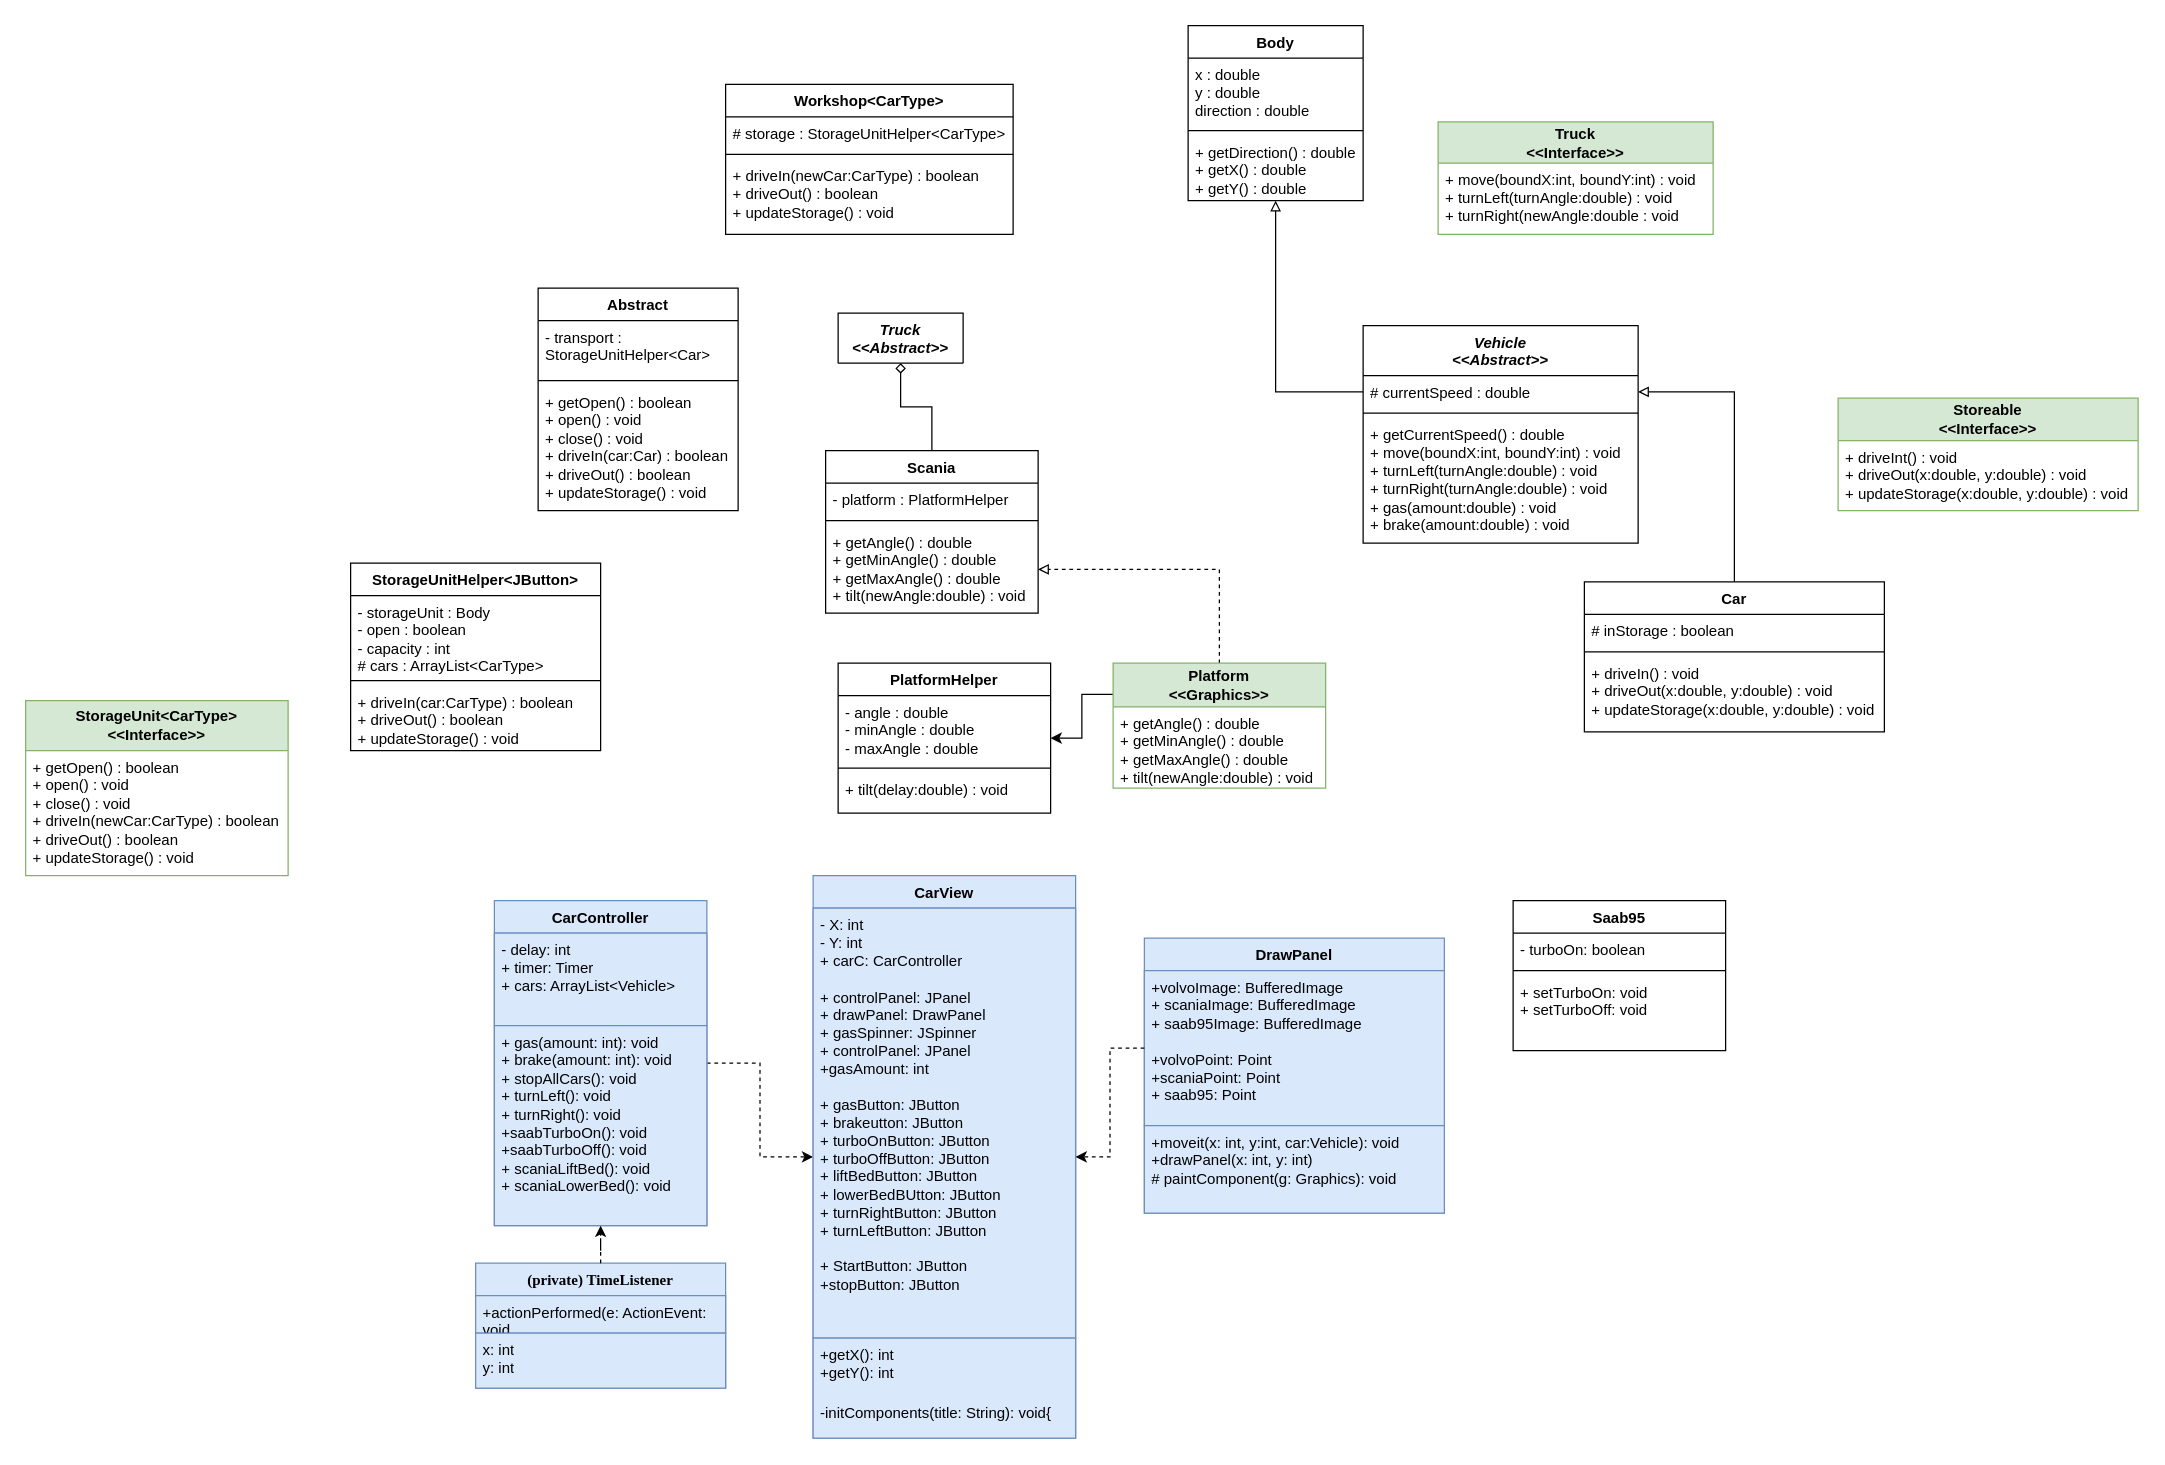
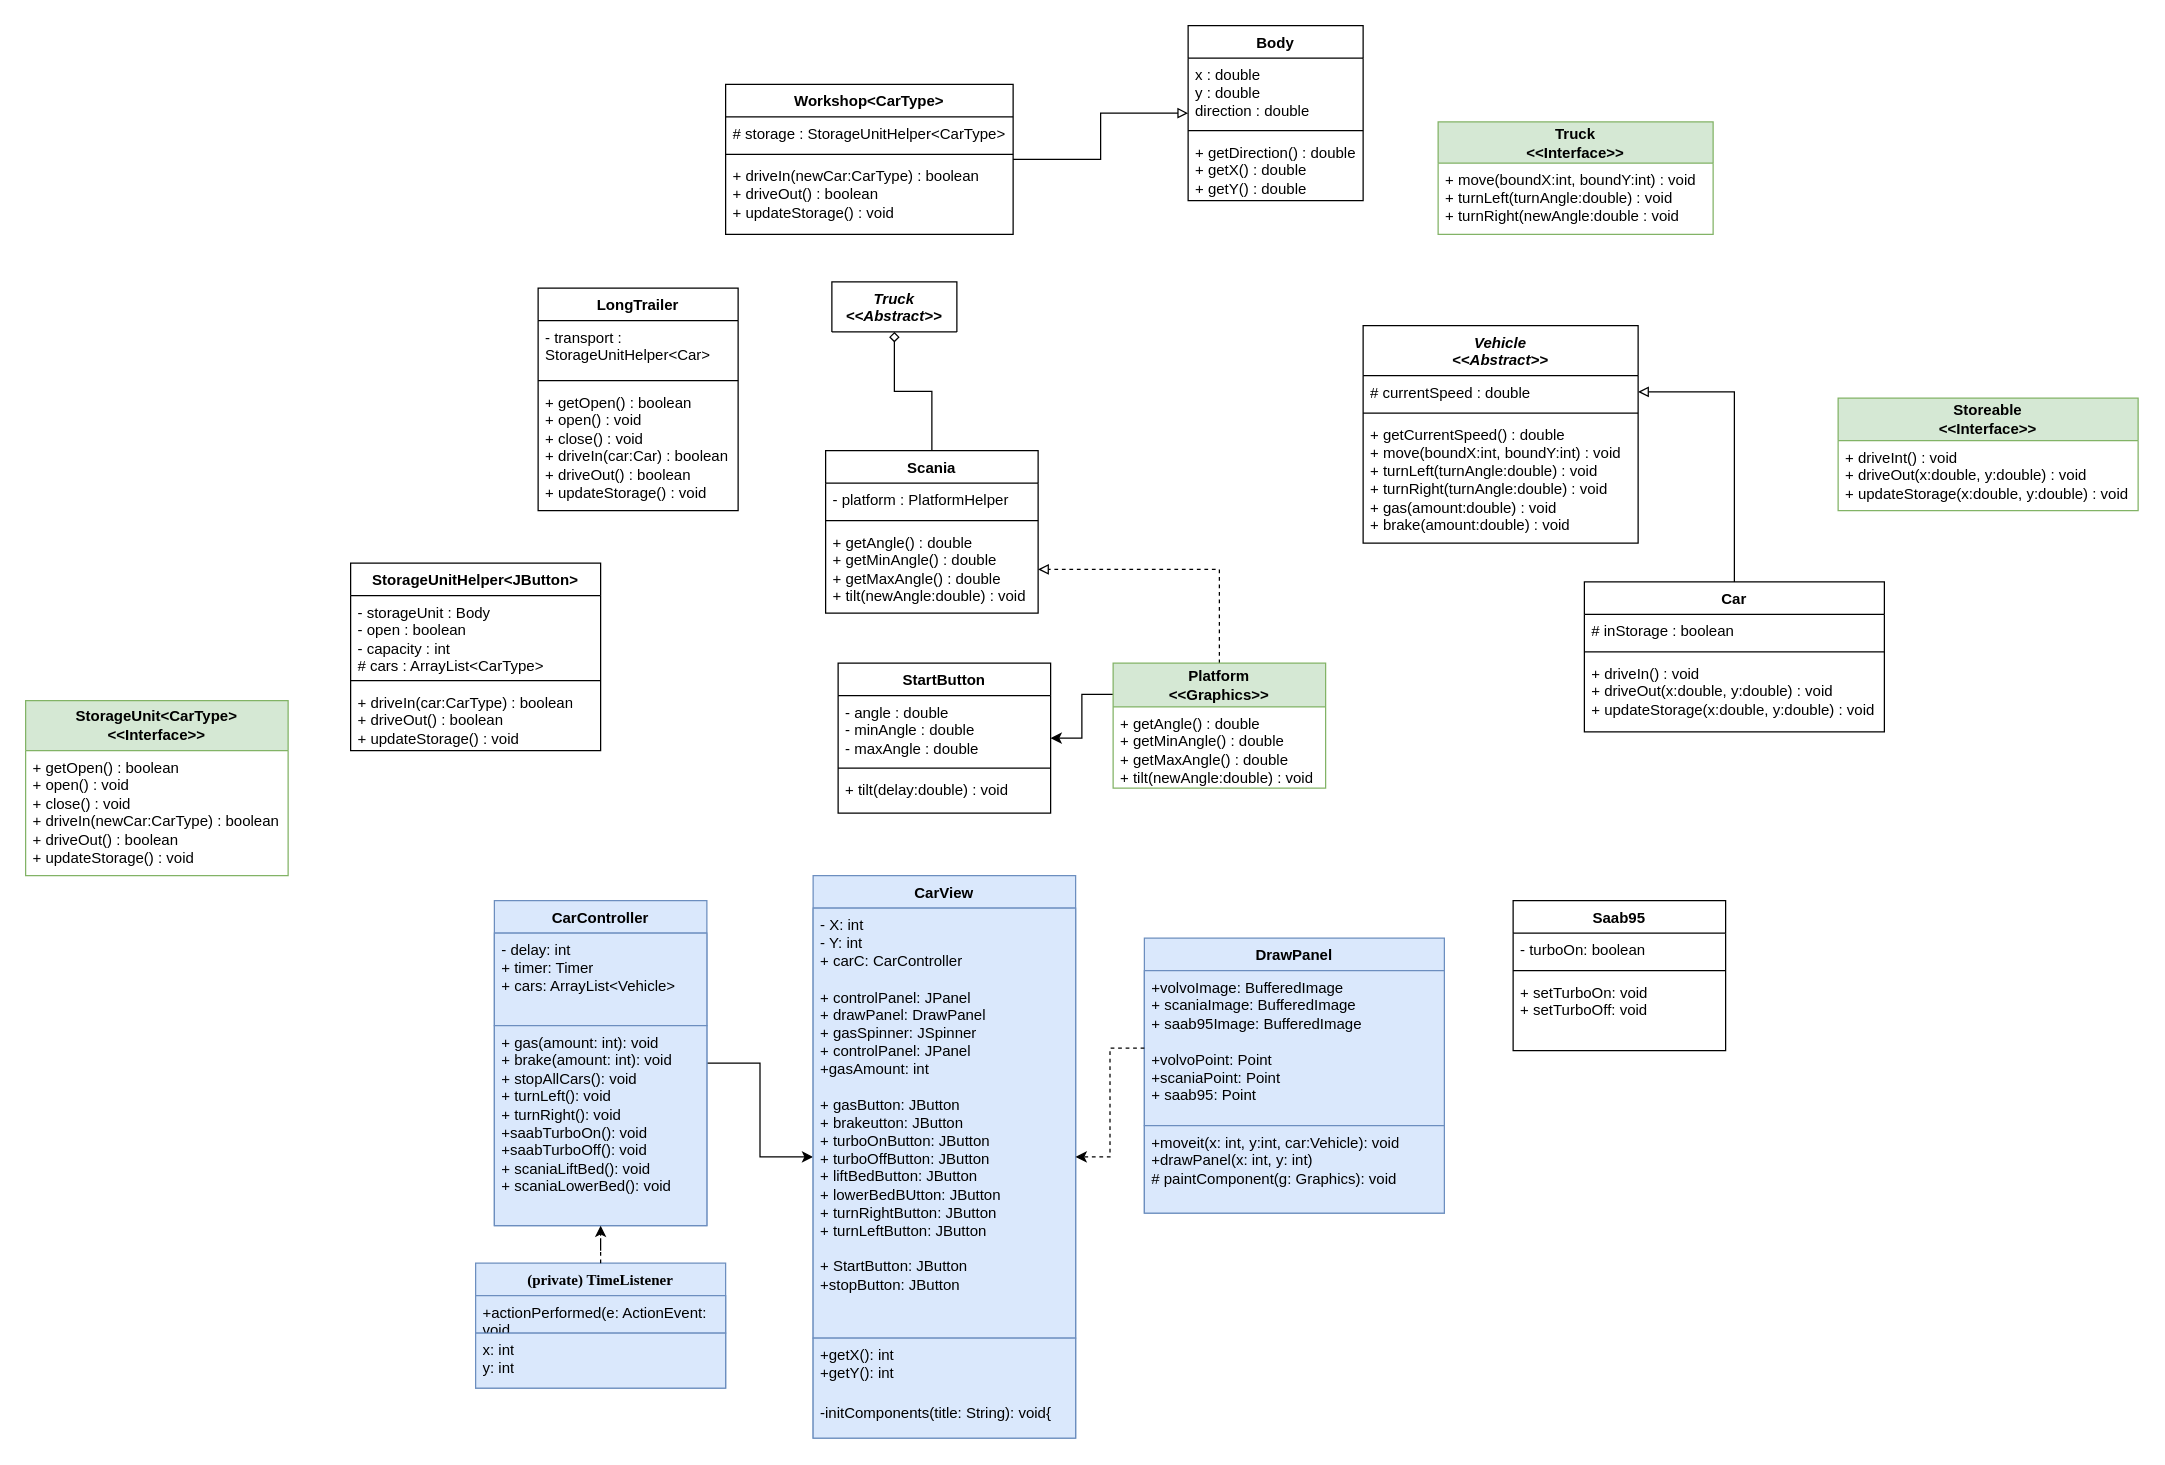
edge "Workshop<CarType>" -> "Body": added
node "Abstract": label "Abstract" -> "LongTrailer"
node "Truck <<Abstract>>": moved (901, 338) -> (894, 307)
edge "# currentSpeed : double" -> "Body": removed
node "PlatformHelper": label "PlatformHelper" -> "StartButton"
edge "CarController" -> "CarView": style dashed -> solid
